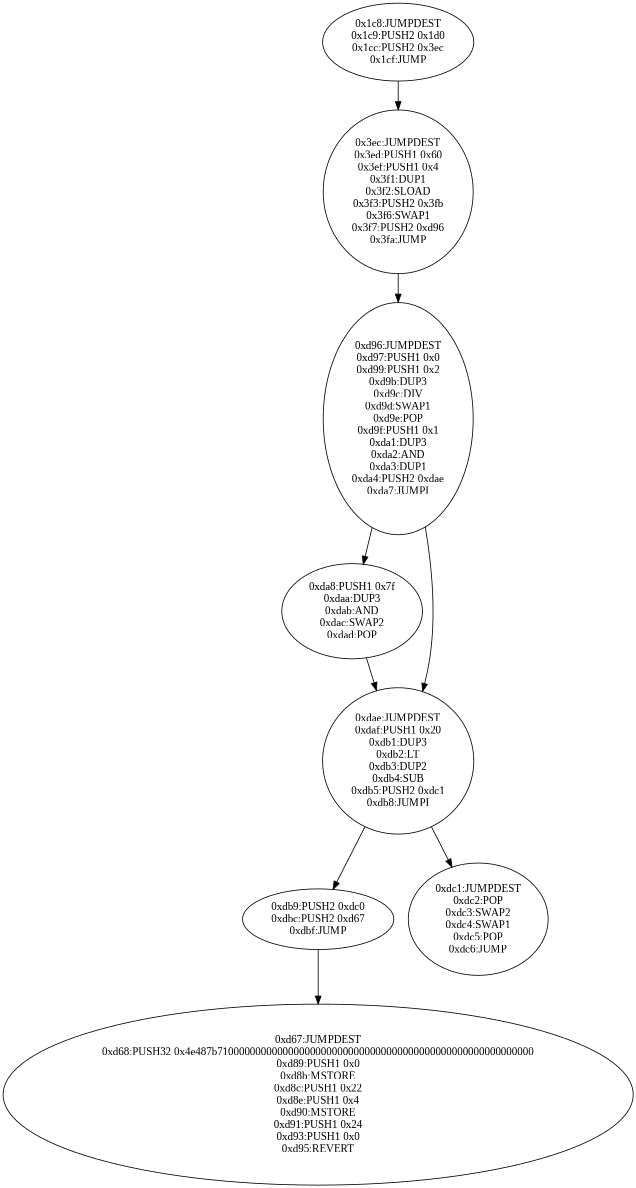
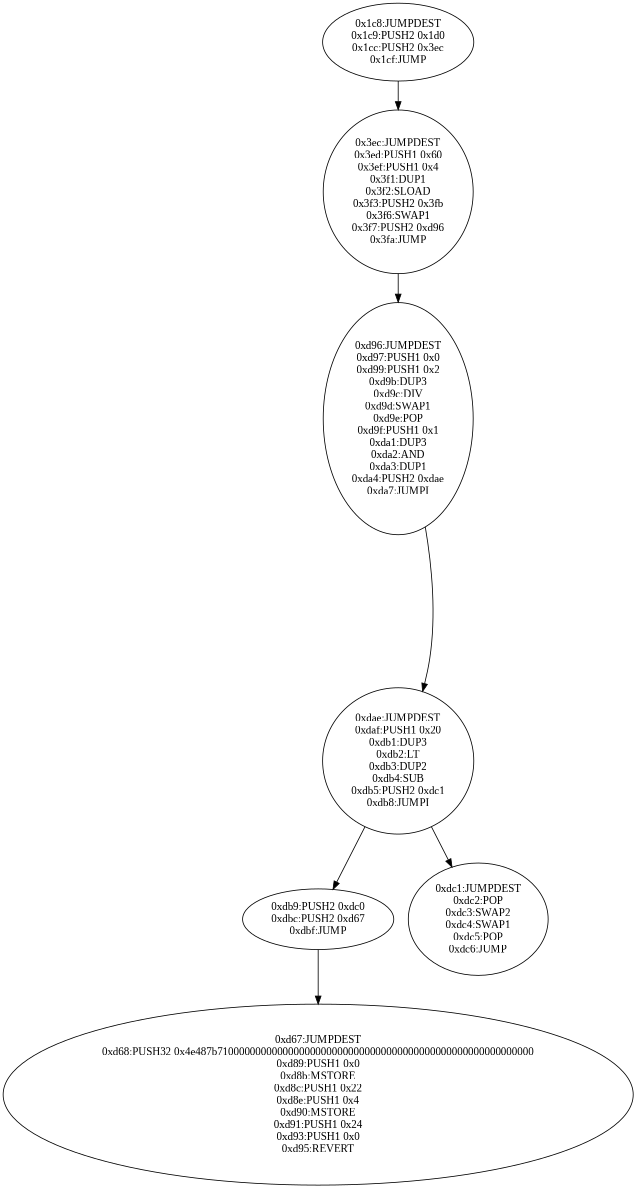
node "0xda8:PUSH1 0x7f 0xdaa:DUP3 0xdab:AND 0xdac:SWAP2 0xdad:POP": removed
